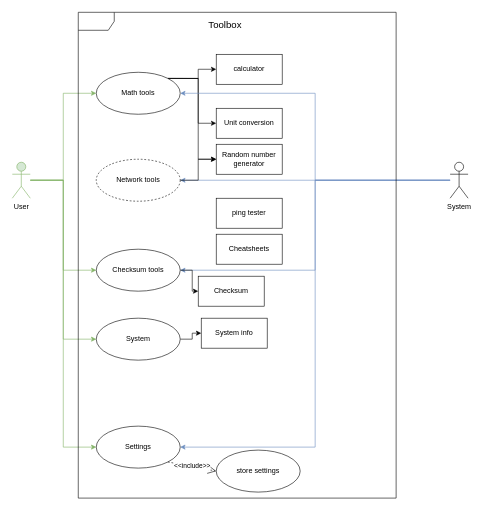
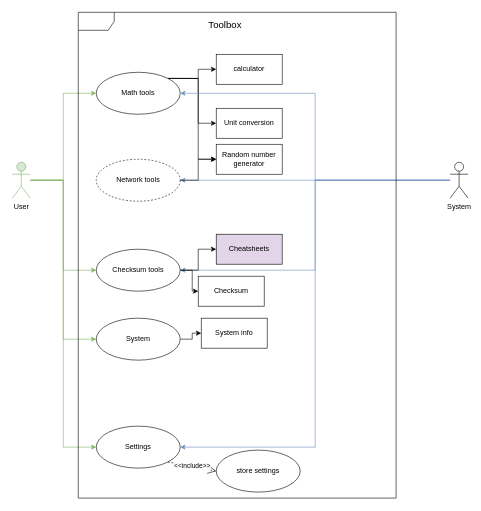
node "ping tester": removed
edge "Checksum tools" -> "Cheatsheets": added
node "Cheatsheets": fillcolor #ffffff -> #e1d5e7
